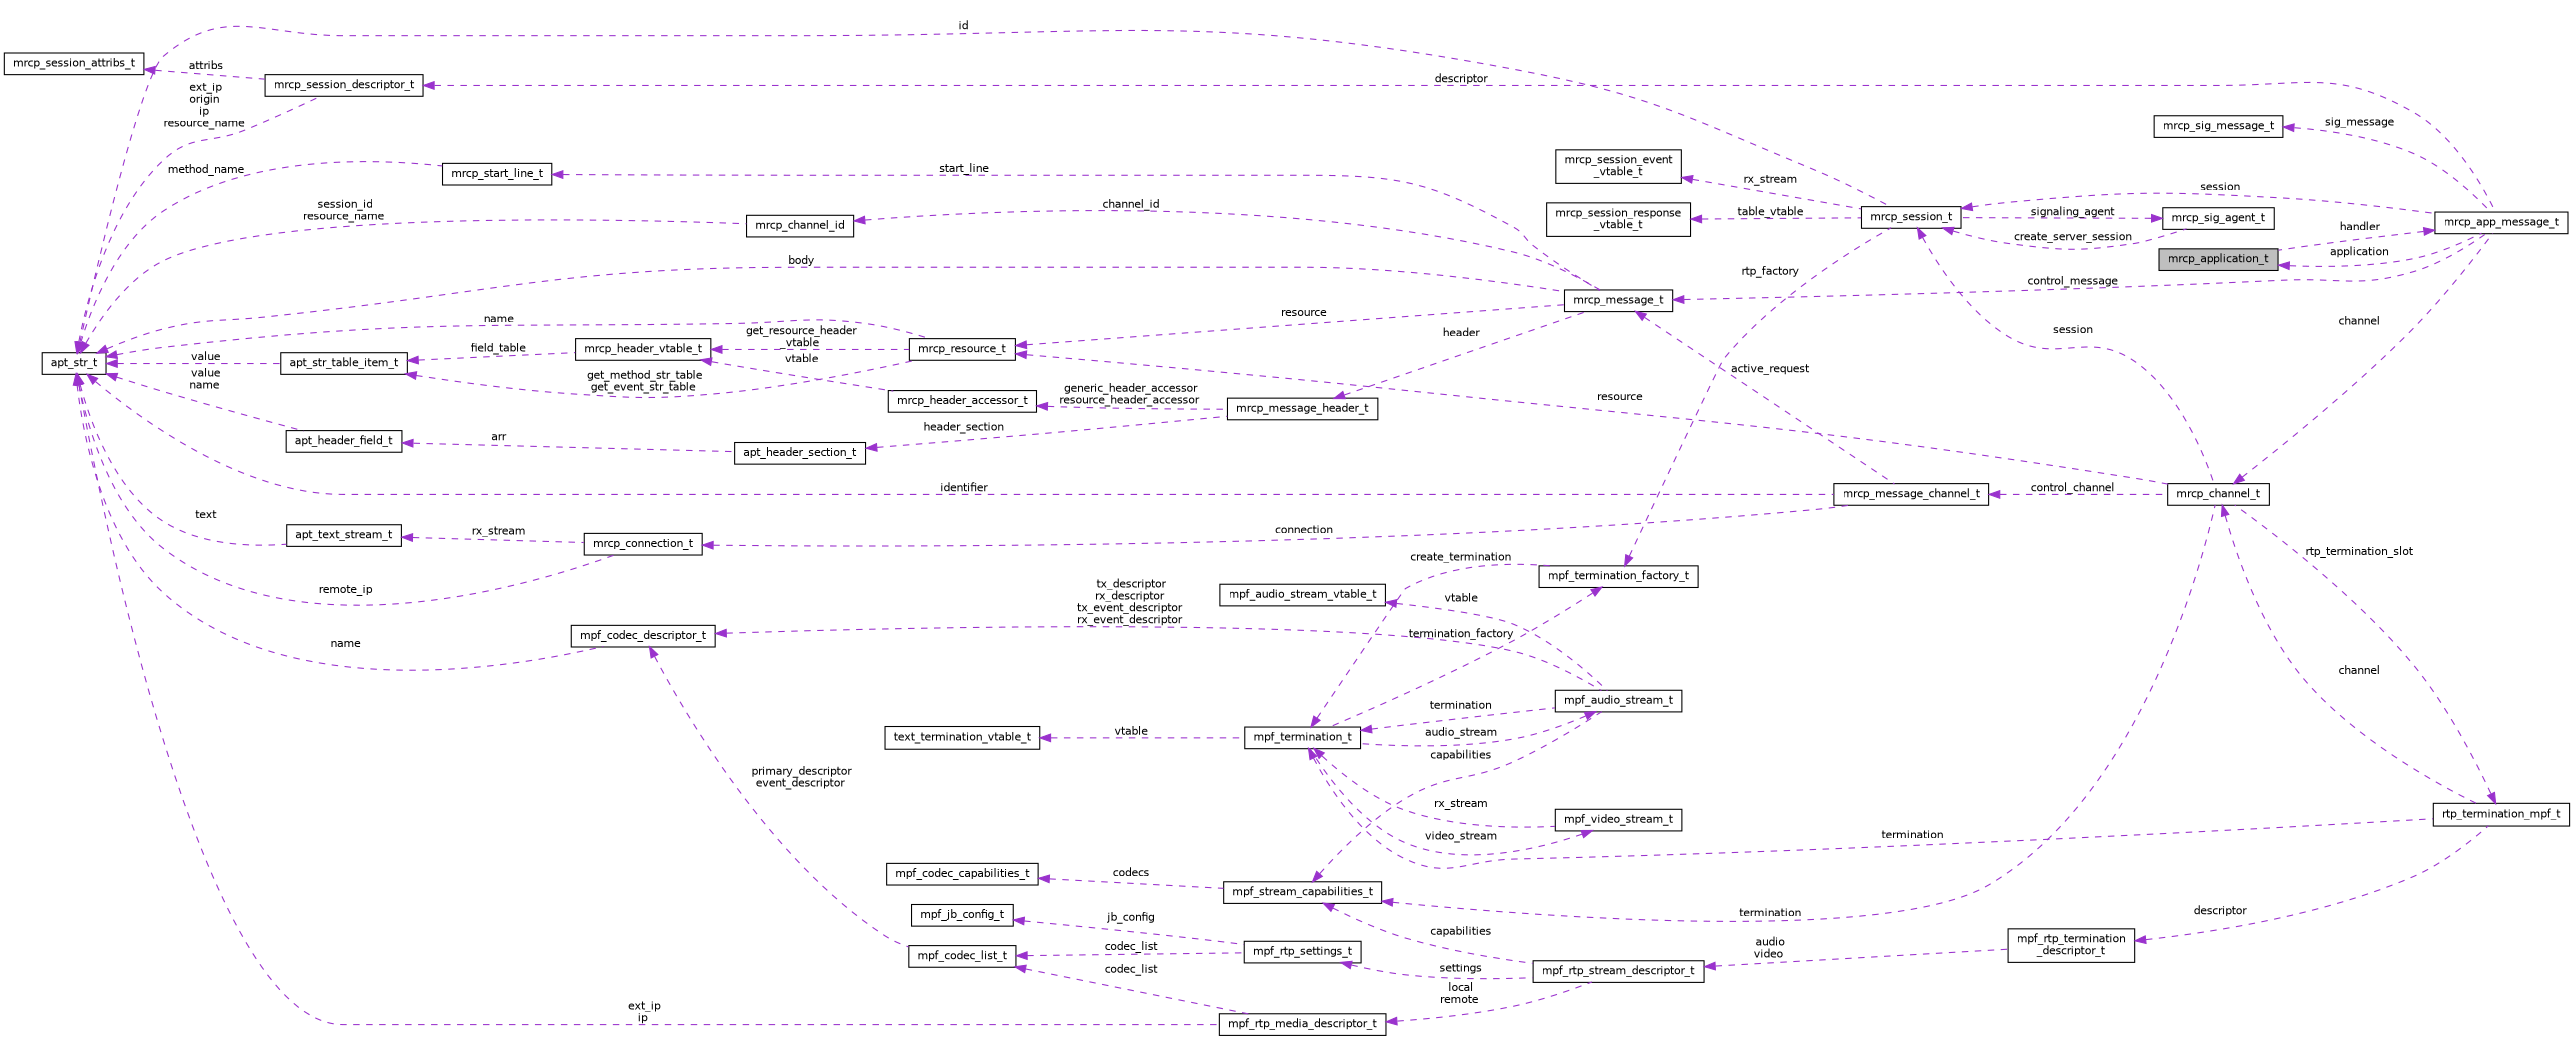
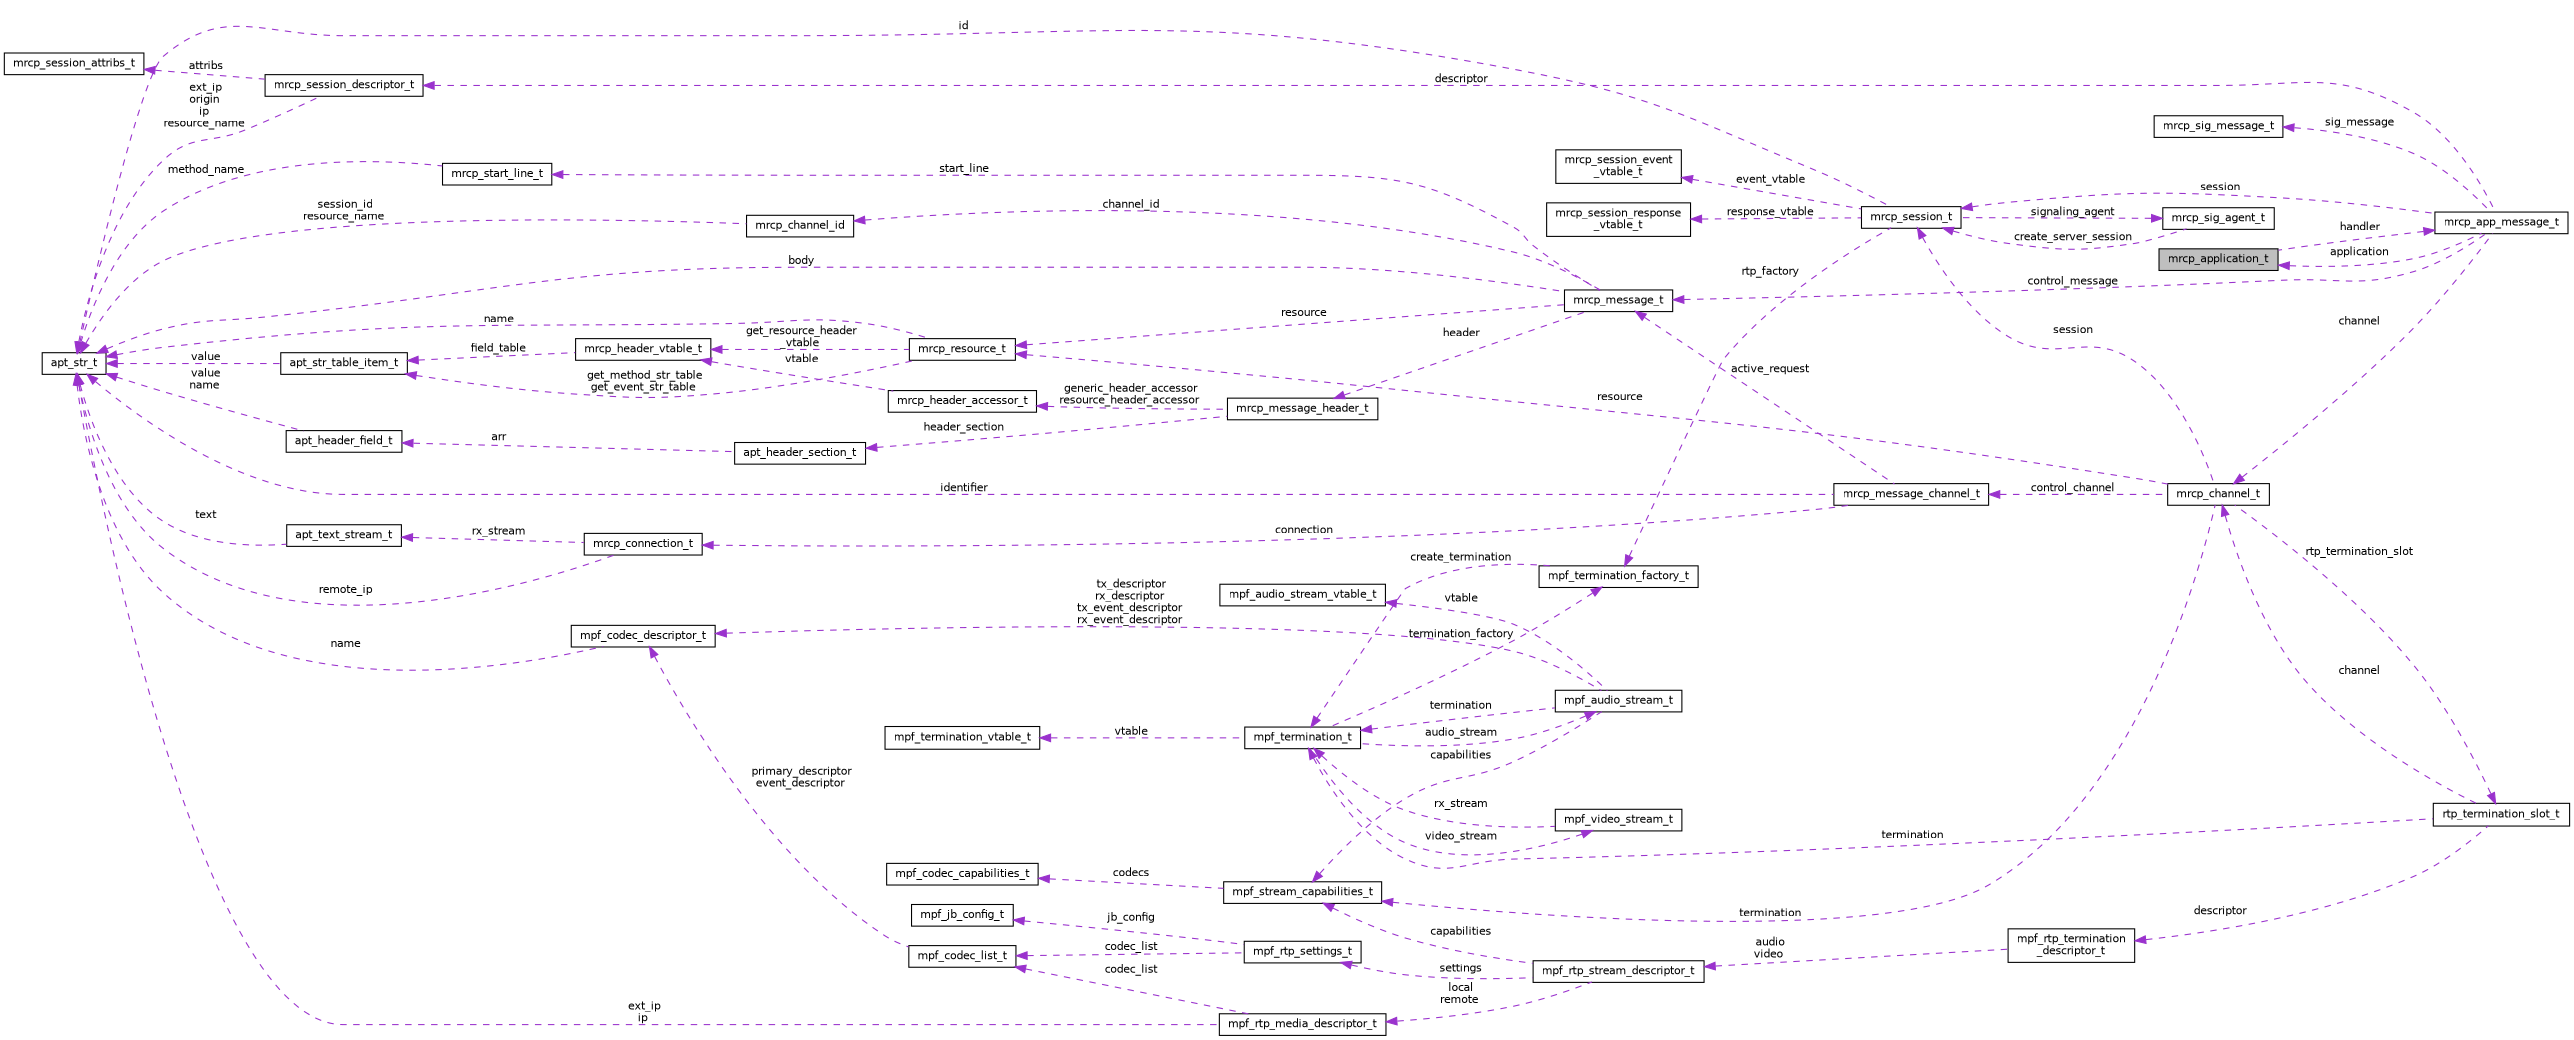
edge "mrcp_session_t" -> "mrcp_session_event _vtable_t": label " rx_stream" -> " event_vtable"
edge "mrcp_session_t" -> "mrcp_session_response _vtable_t": label " table_vtable" -> " response_vtable"
node "text_termination_vtable_t": label "text_termination_vtable_t" -> "mpf_termination_vtable_t"
node "rtp_termination_mpf_t": label "rtp_termination_mpf_t" -> "rtp_termination_slot_t"
